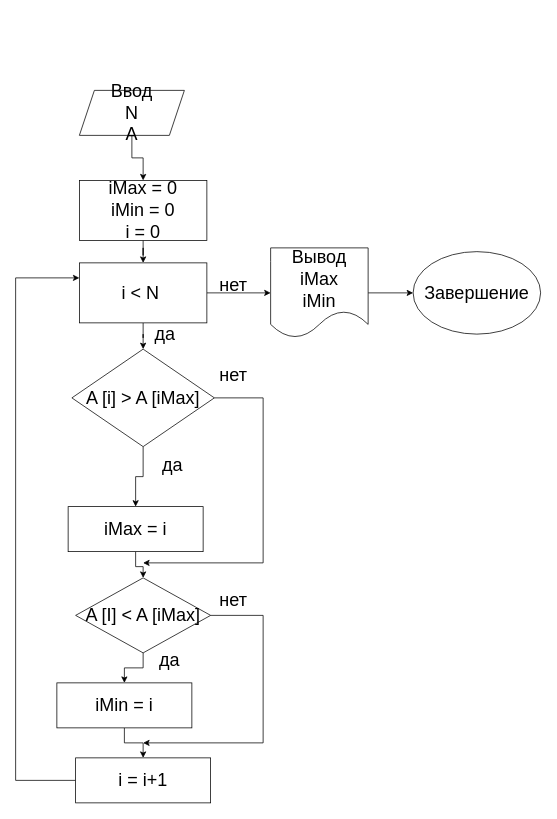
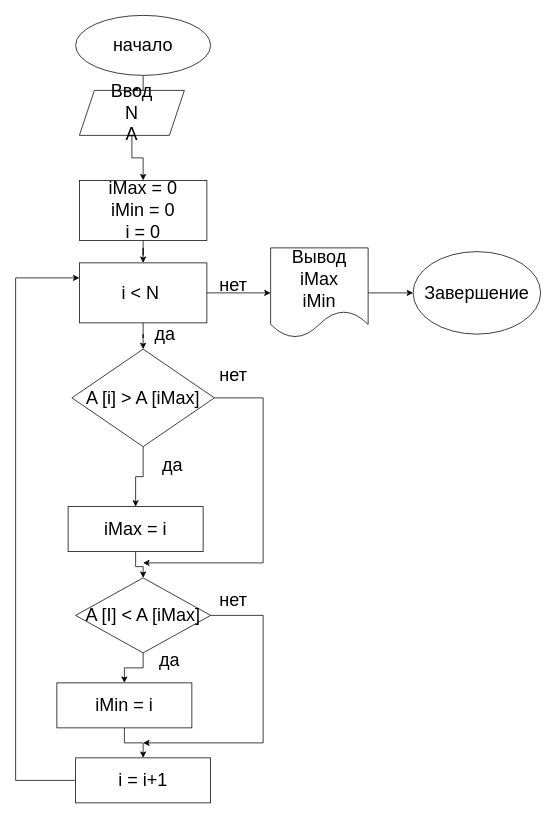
node "начало": added
edge "начало" -> "Ввод N A": added
